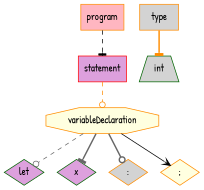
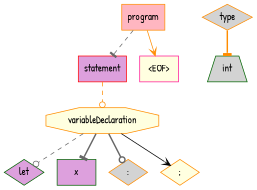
node "type": shape box -> diamond
edge "program" -> "statement": color black -> gray40
node "<EOF>": added
node "x": shape diamond -> box
